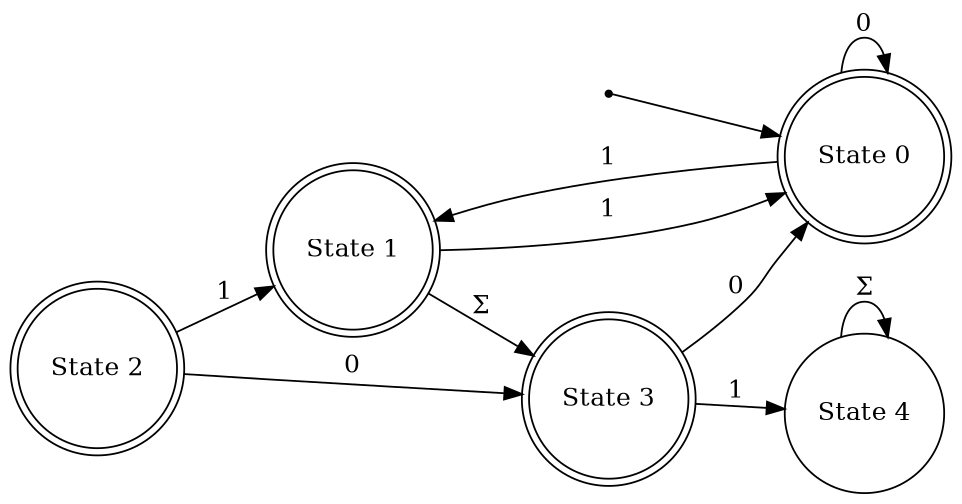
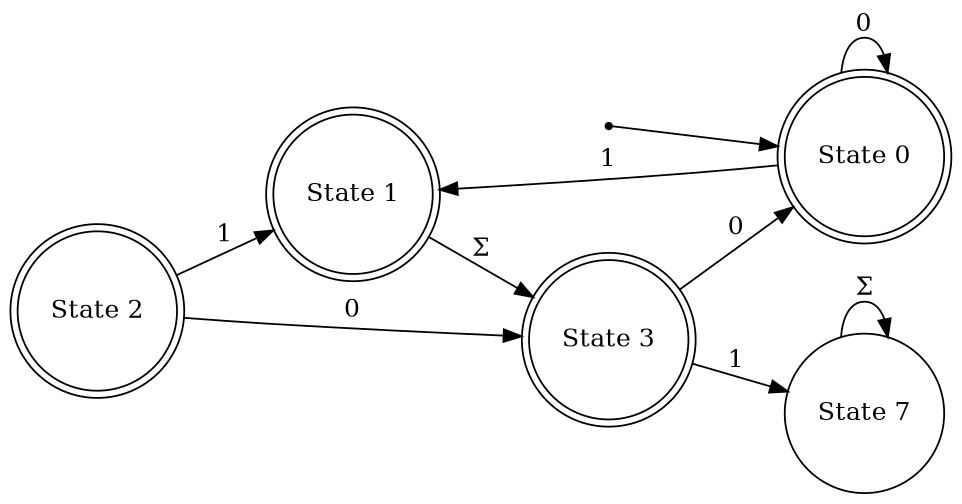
edge "State 1" -> "State 0": removed, label "1"
node "State 4": label "State 4" -> "State 7"
